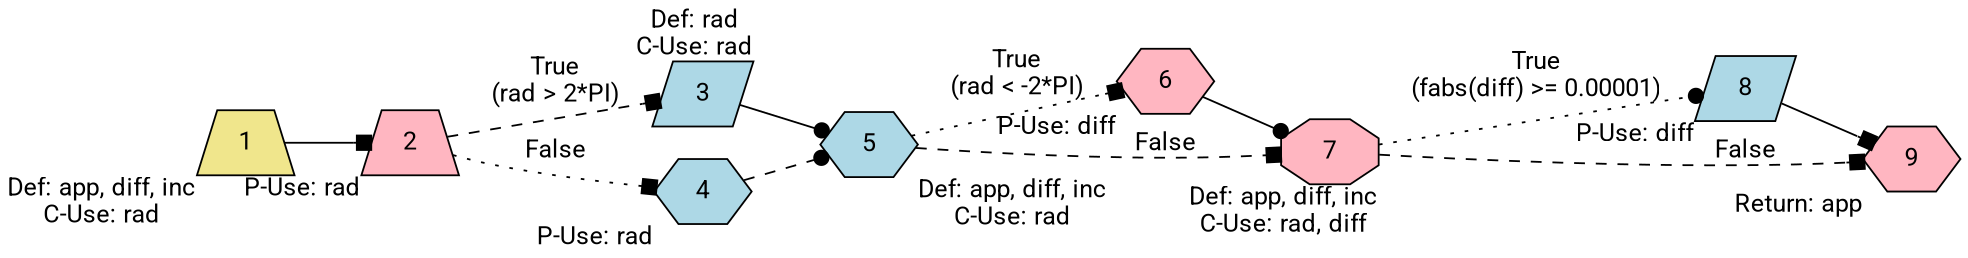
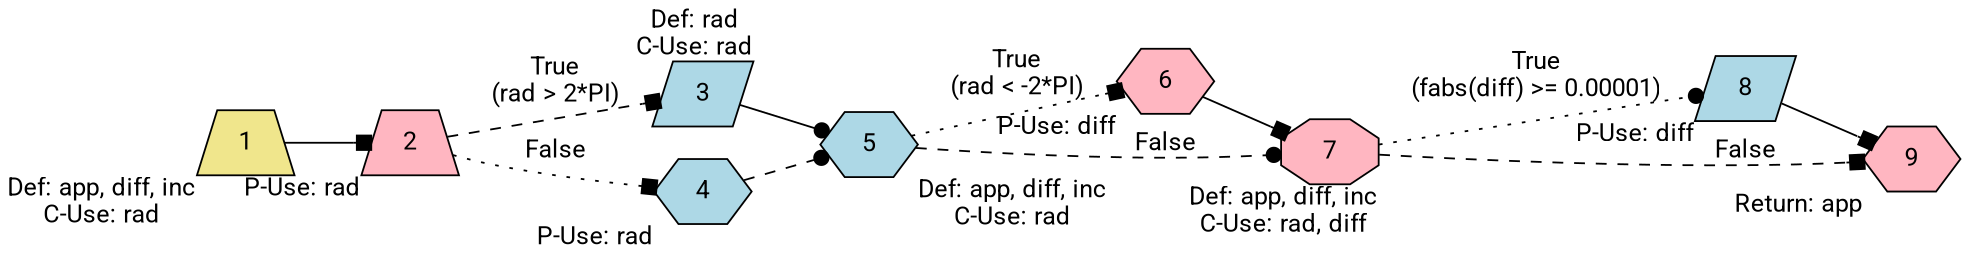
edge "6 P-Use: diff" -> "7 Def: app, diff, inc C-Use: rad, diff": arrowhead dot -> box
edge "5 Def: app, diff, inc C-Use: rad" -> "7 Def: app, diff, inc C-Use: rad, diff": arrowhead box -> dot
